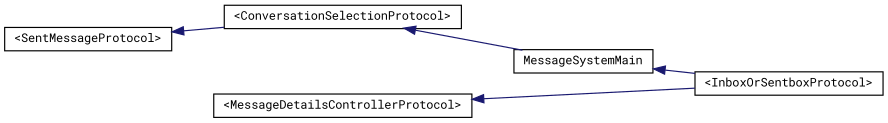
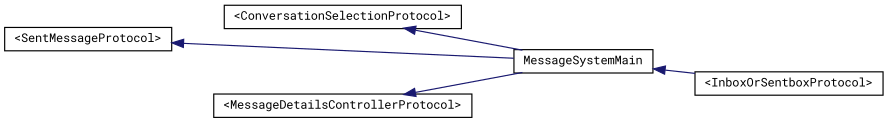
edge "<ConversationSelectionProtocol>" -> "<SentMessageProtocol>": now "MessageSystemMain" -> "<SentMessageProtocol>"
edge "<InboxOrSentboxProtocol>" -> "<MessageDetailsControllerProtocol>": now "MessageSystemMain" -> "<MessageDetailsControllerProtocol>"
